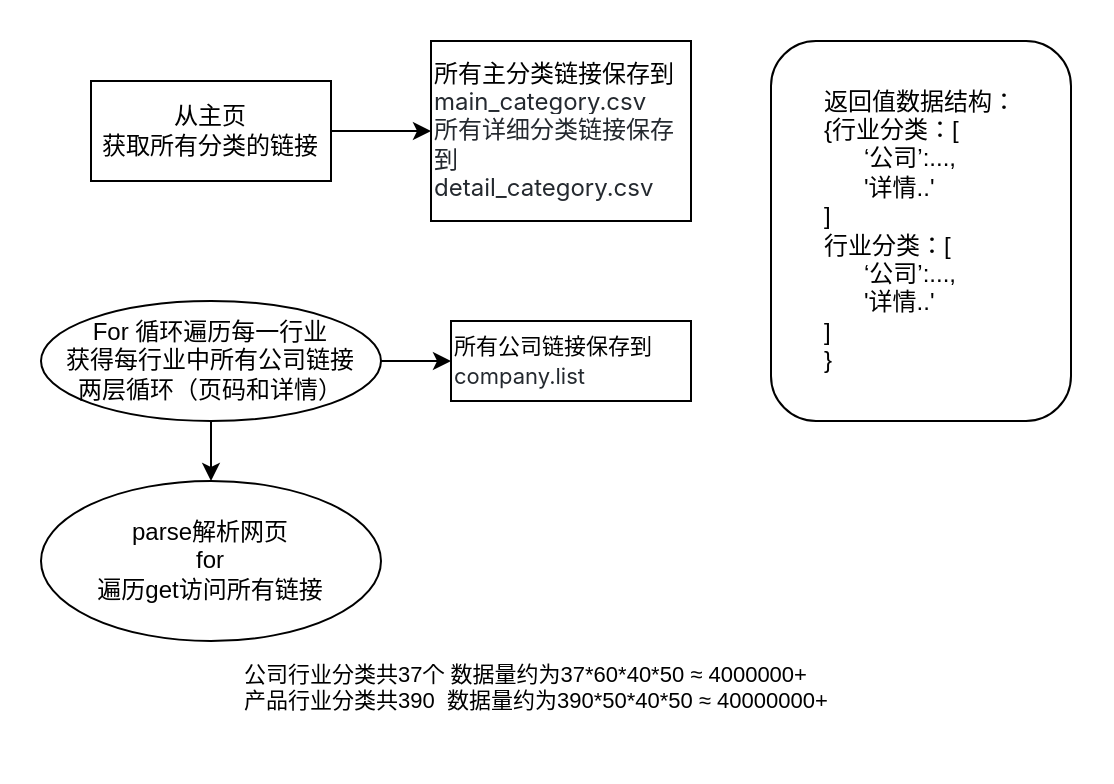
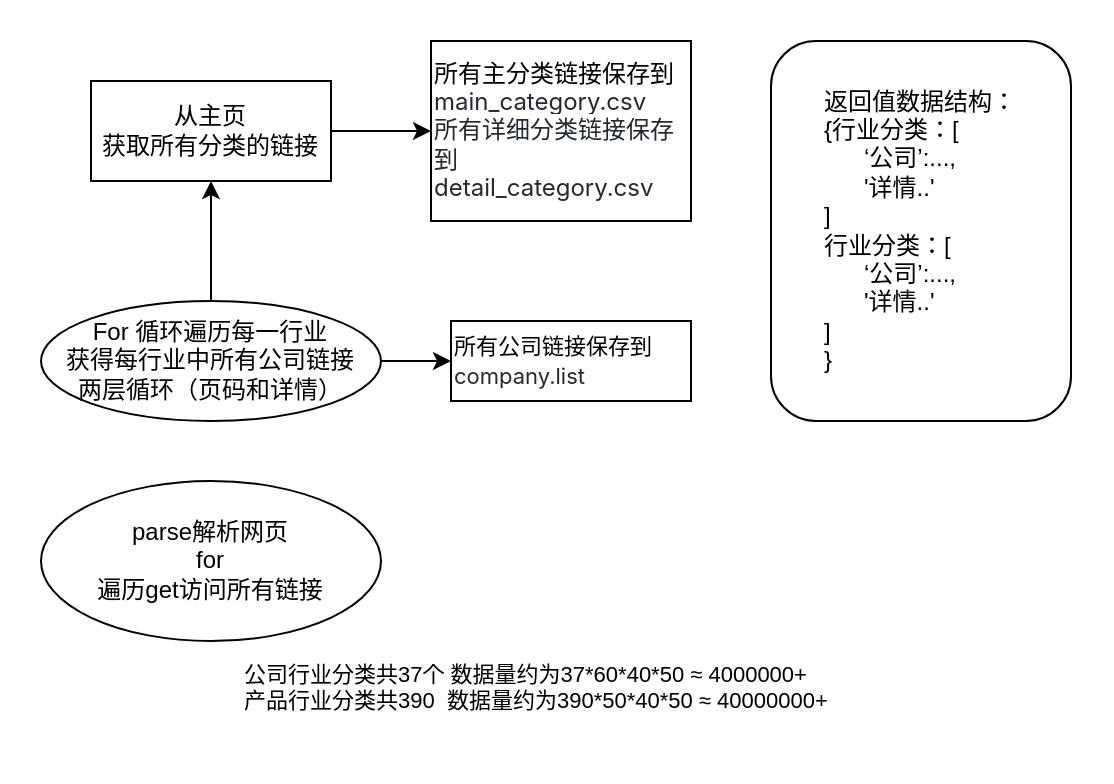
edge "For 循环遍历每一行业 获得每行业中所有公司链接 两层循环（页码和详情）" -> "parse解析网页 for 遍历get访问所有链接": now "For 循环遍历每一行业 获得每行业中所有公司链接 两层循环（页码和详情）" -> "从主页 获取所有分类的链接"
